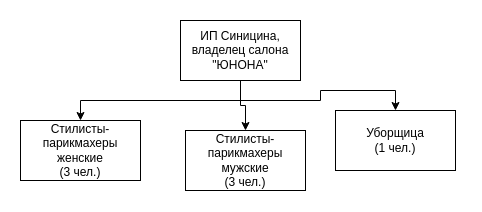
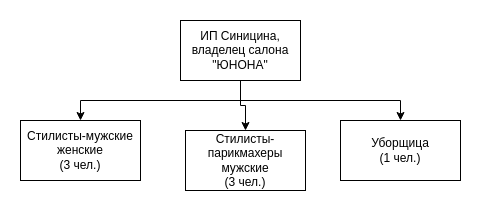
node "Уборщица (1 чел.)": moved (396, 141) -> (401, 151)
node "Стилисты-парикмахеры женские (3 чел.)": label "Стилисты-парикмахеры женские (3 чел.)" -> "Стилисты-мужские женские (3 чел.)"
